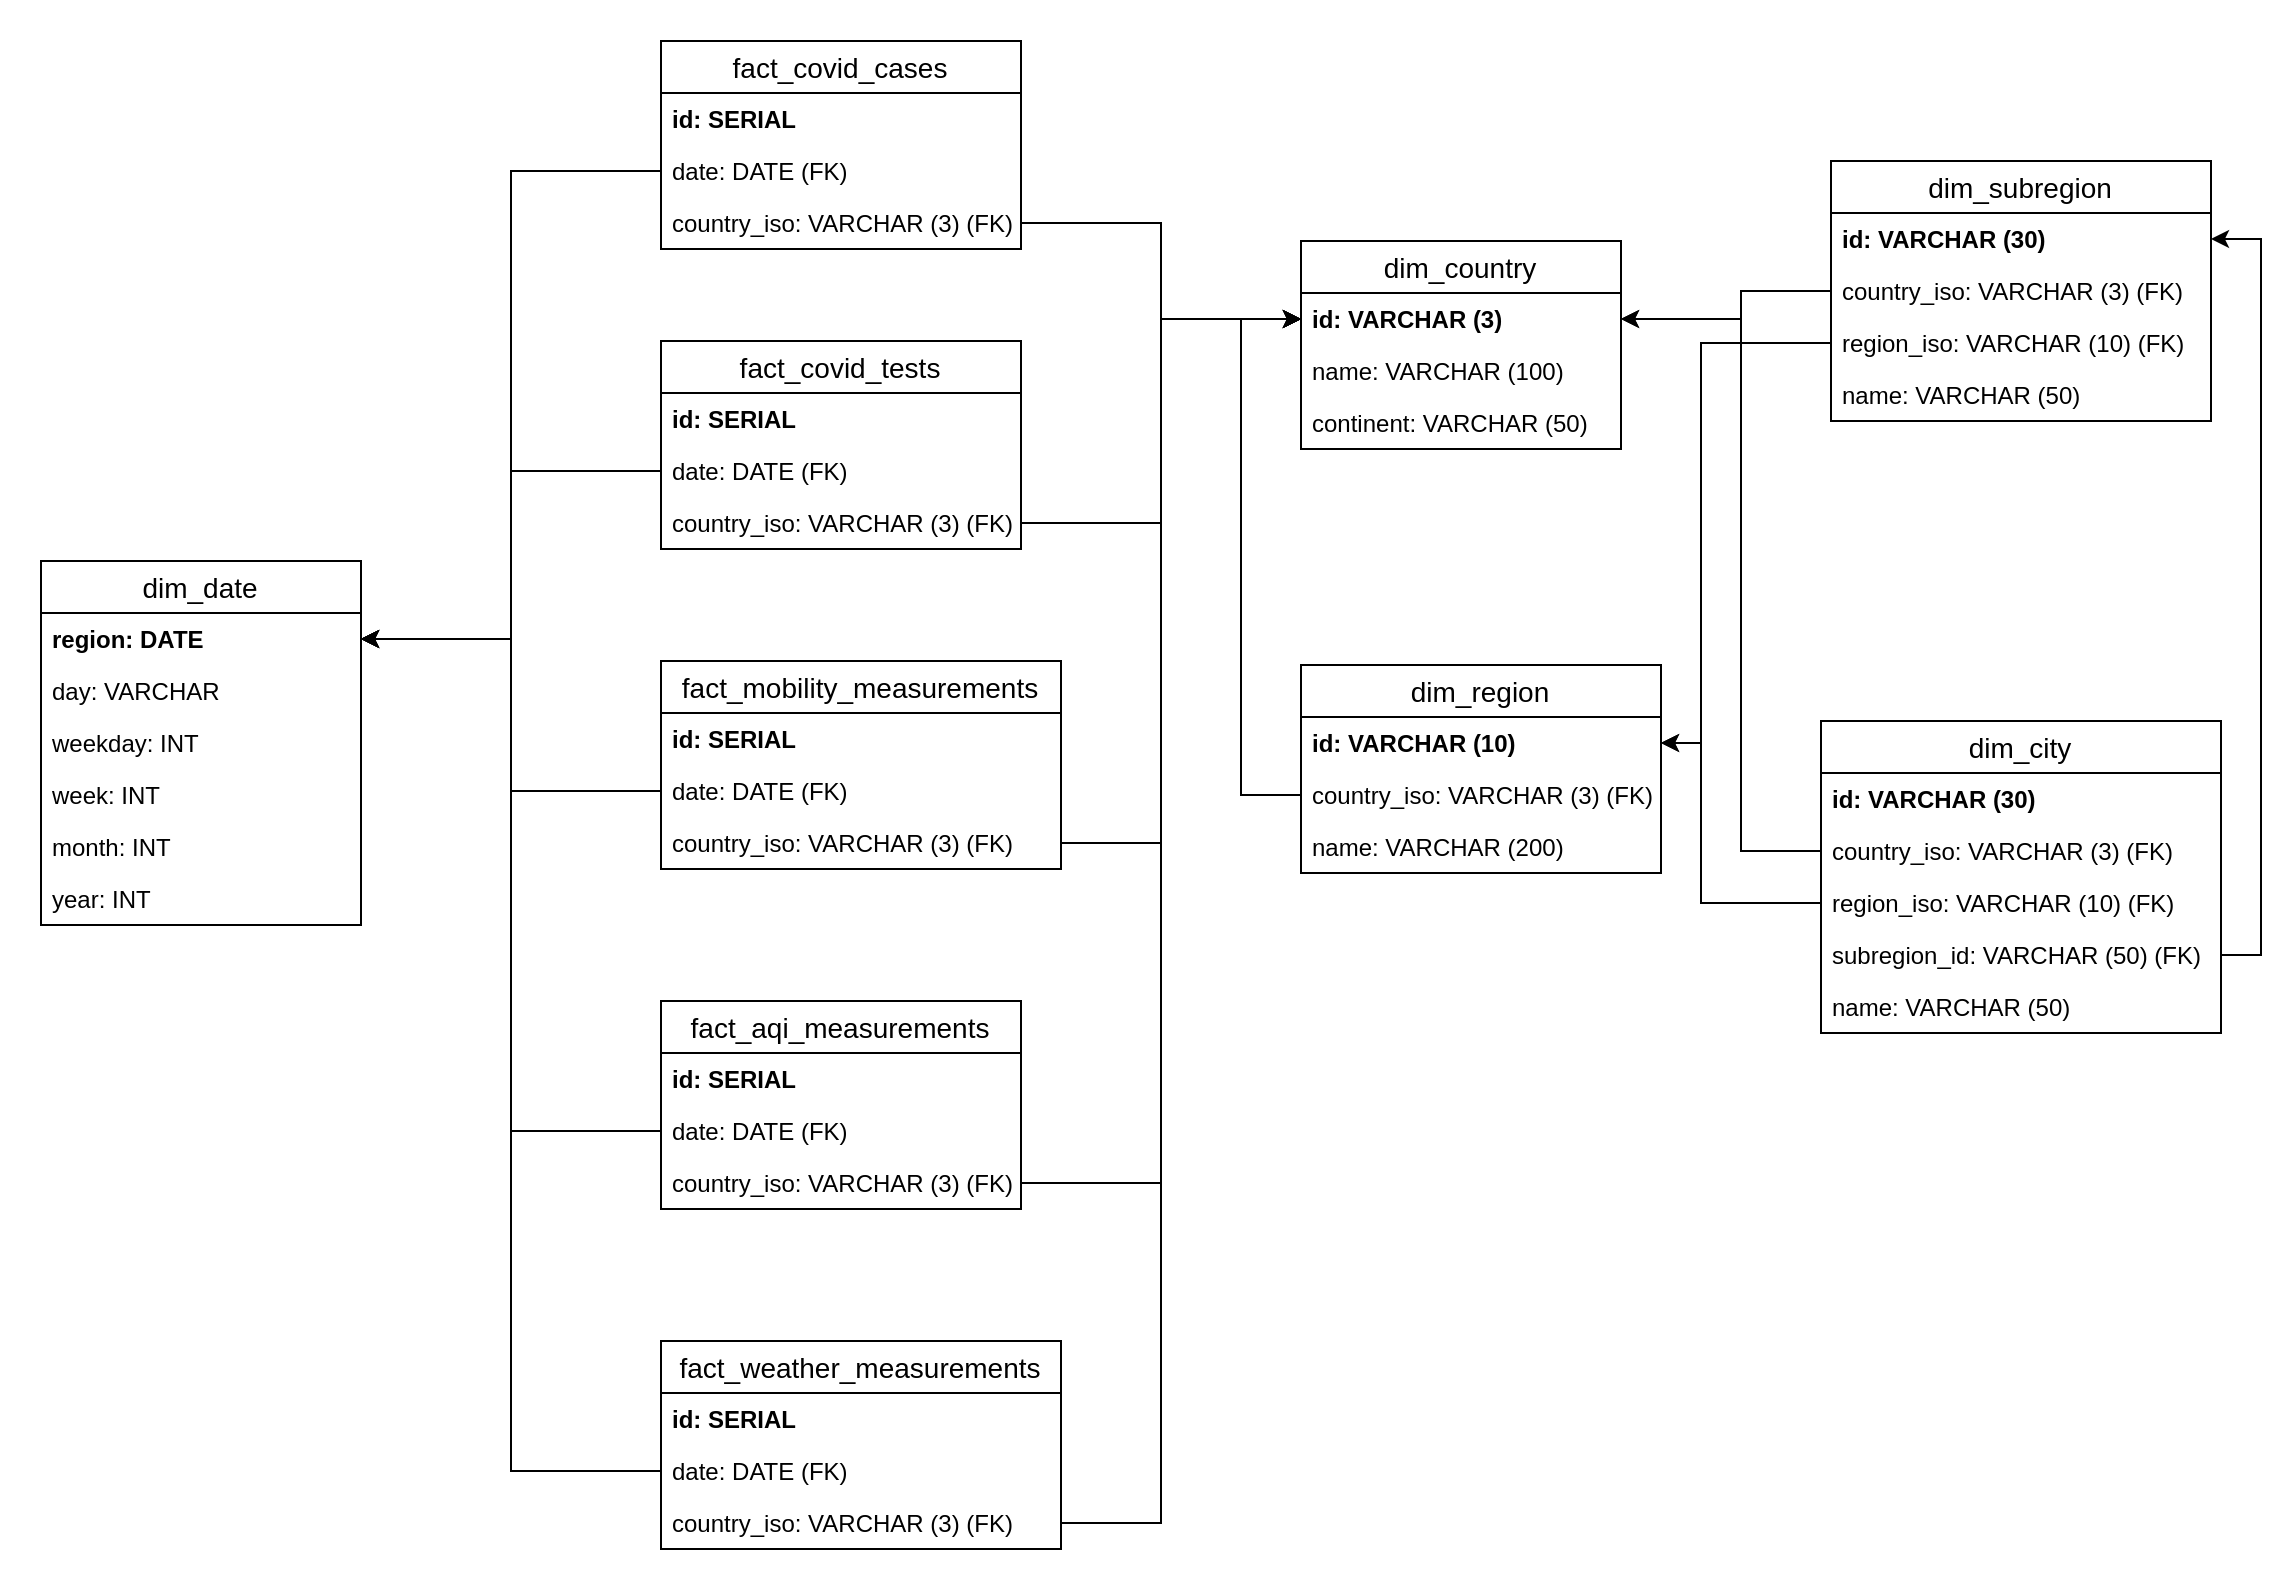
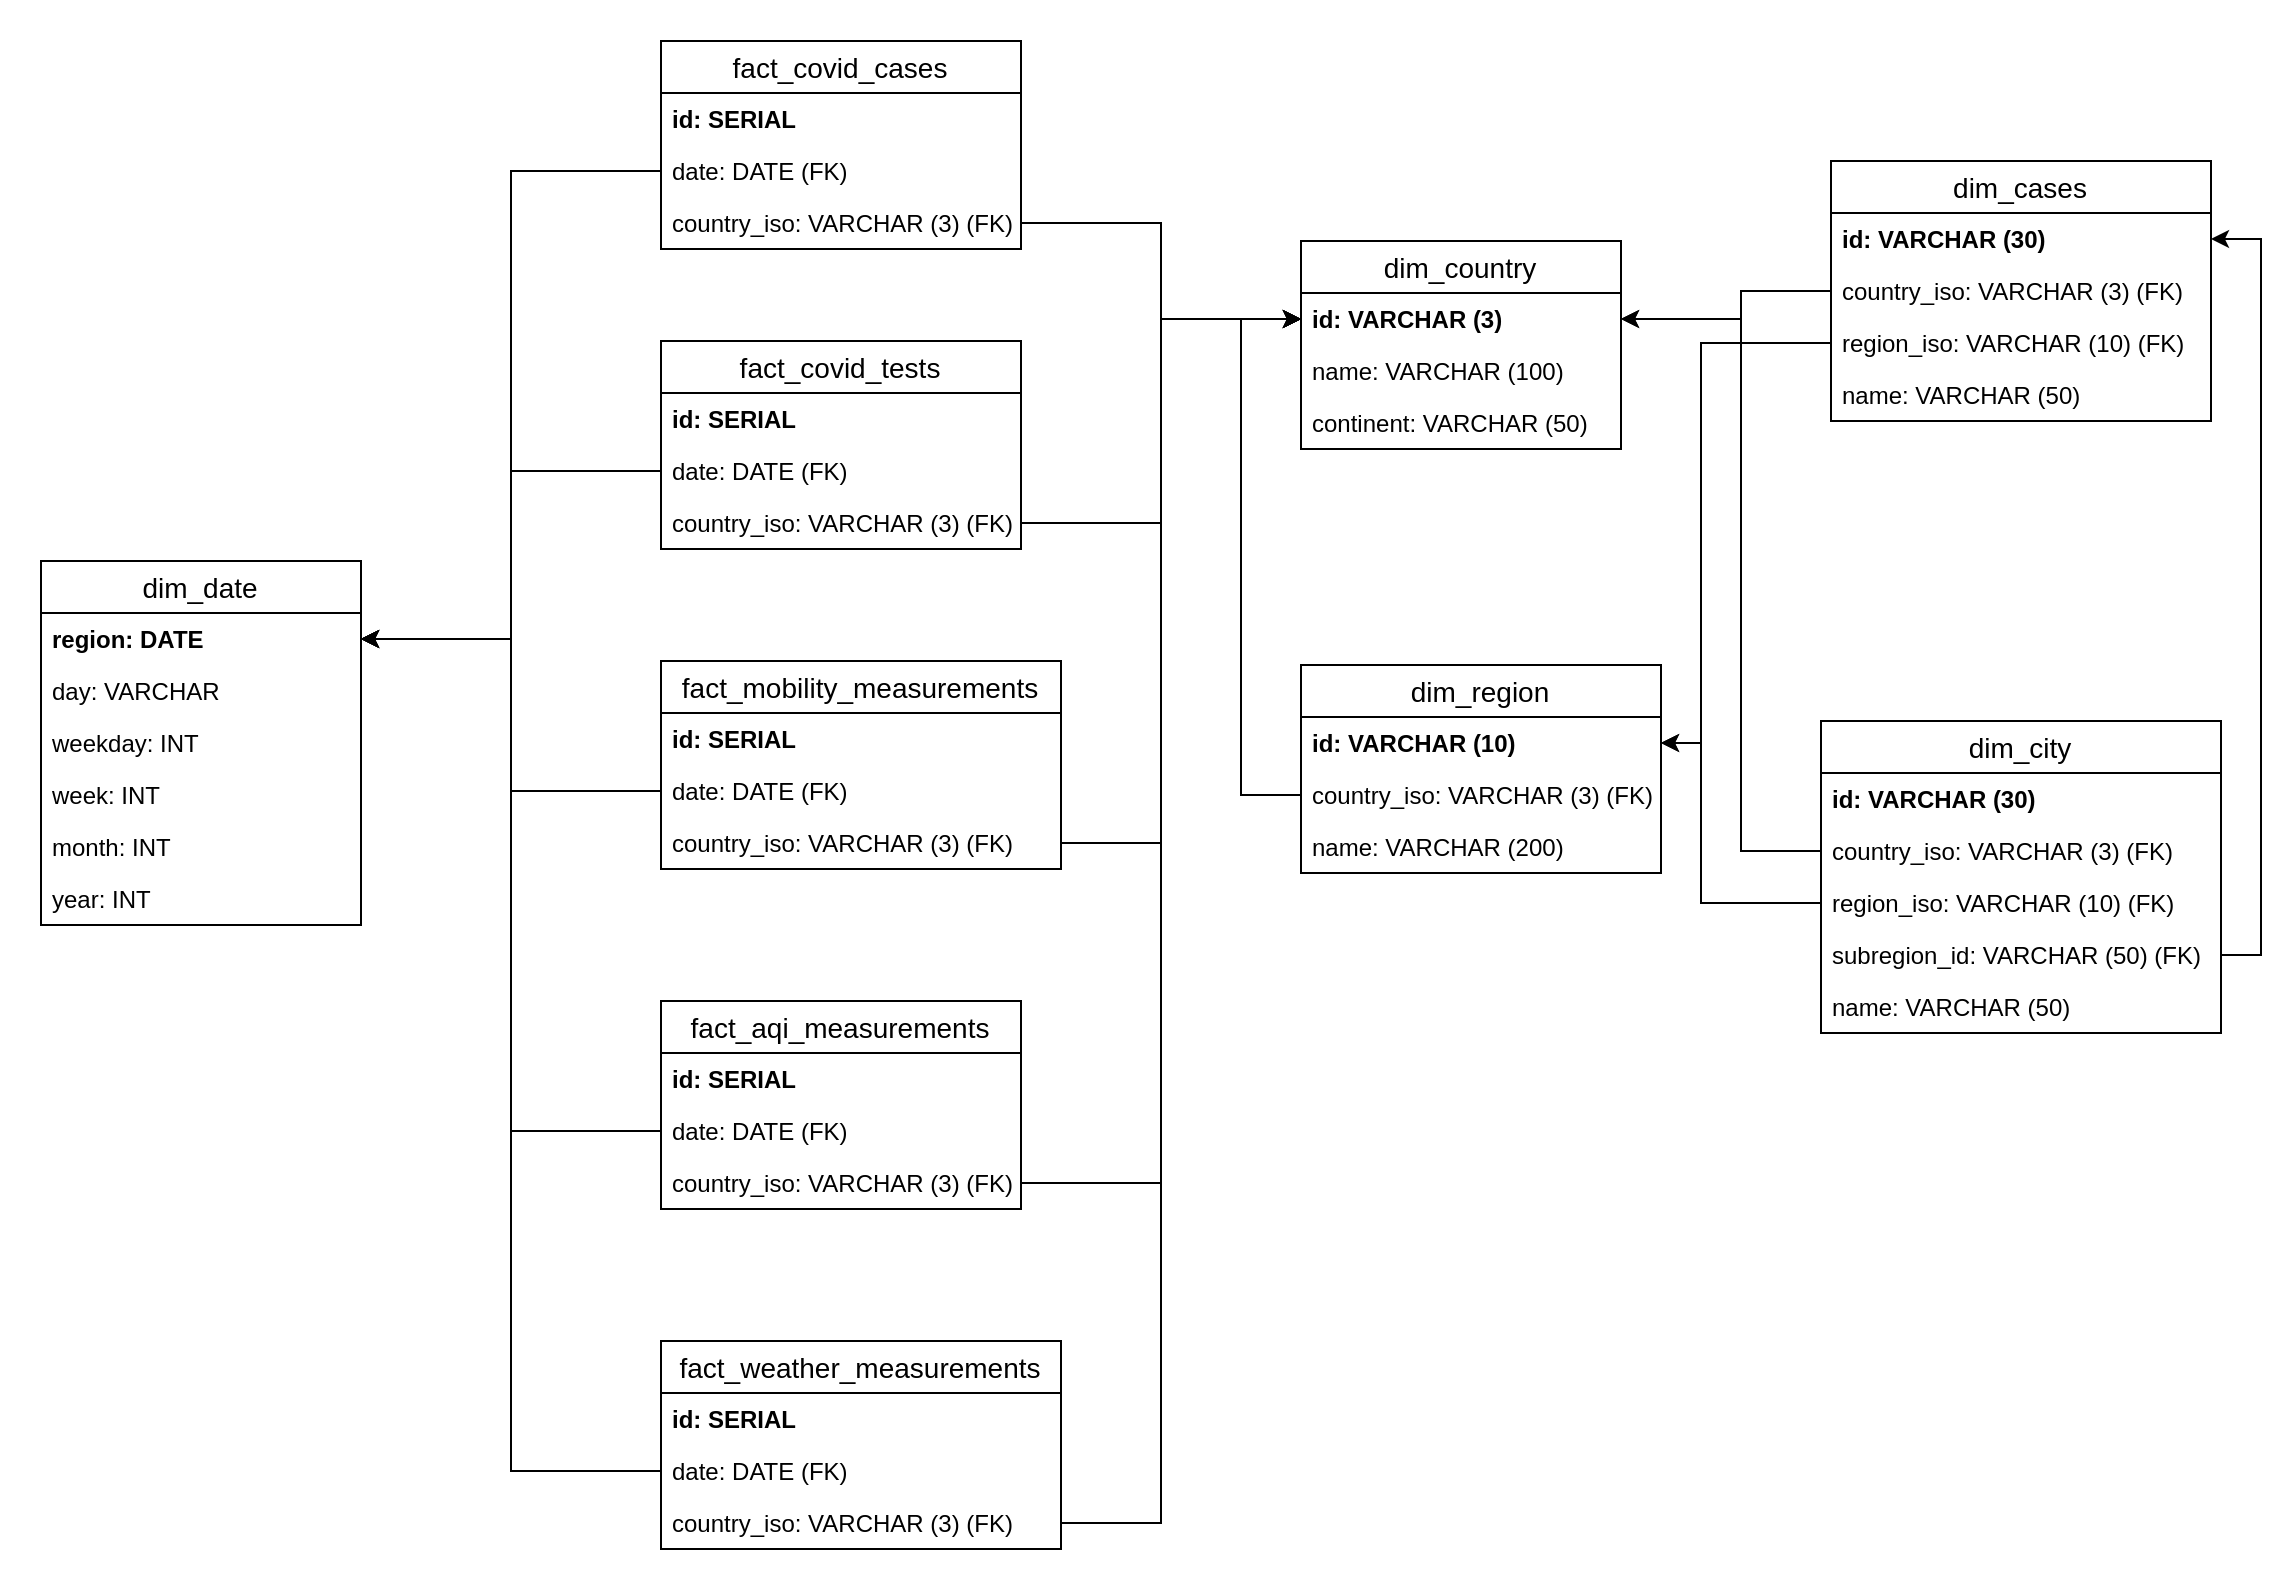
node "dim_subregion": label "dim_subregion" -> "dim_cases"
